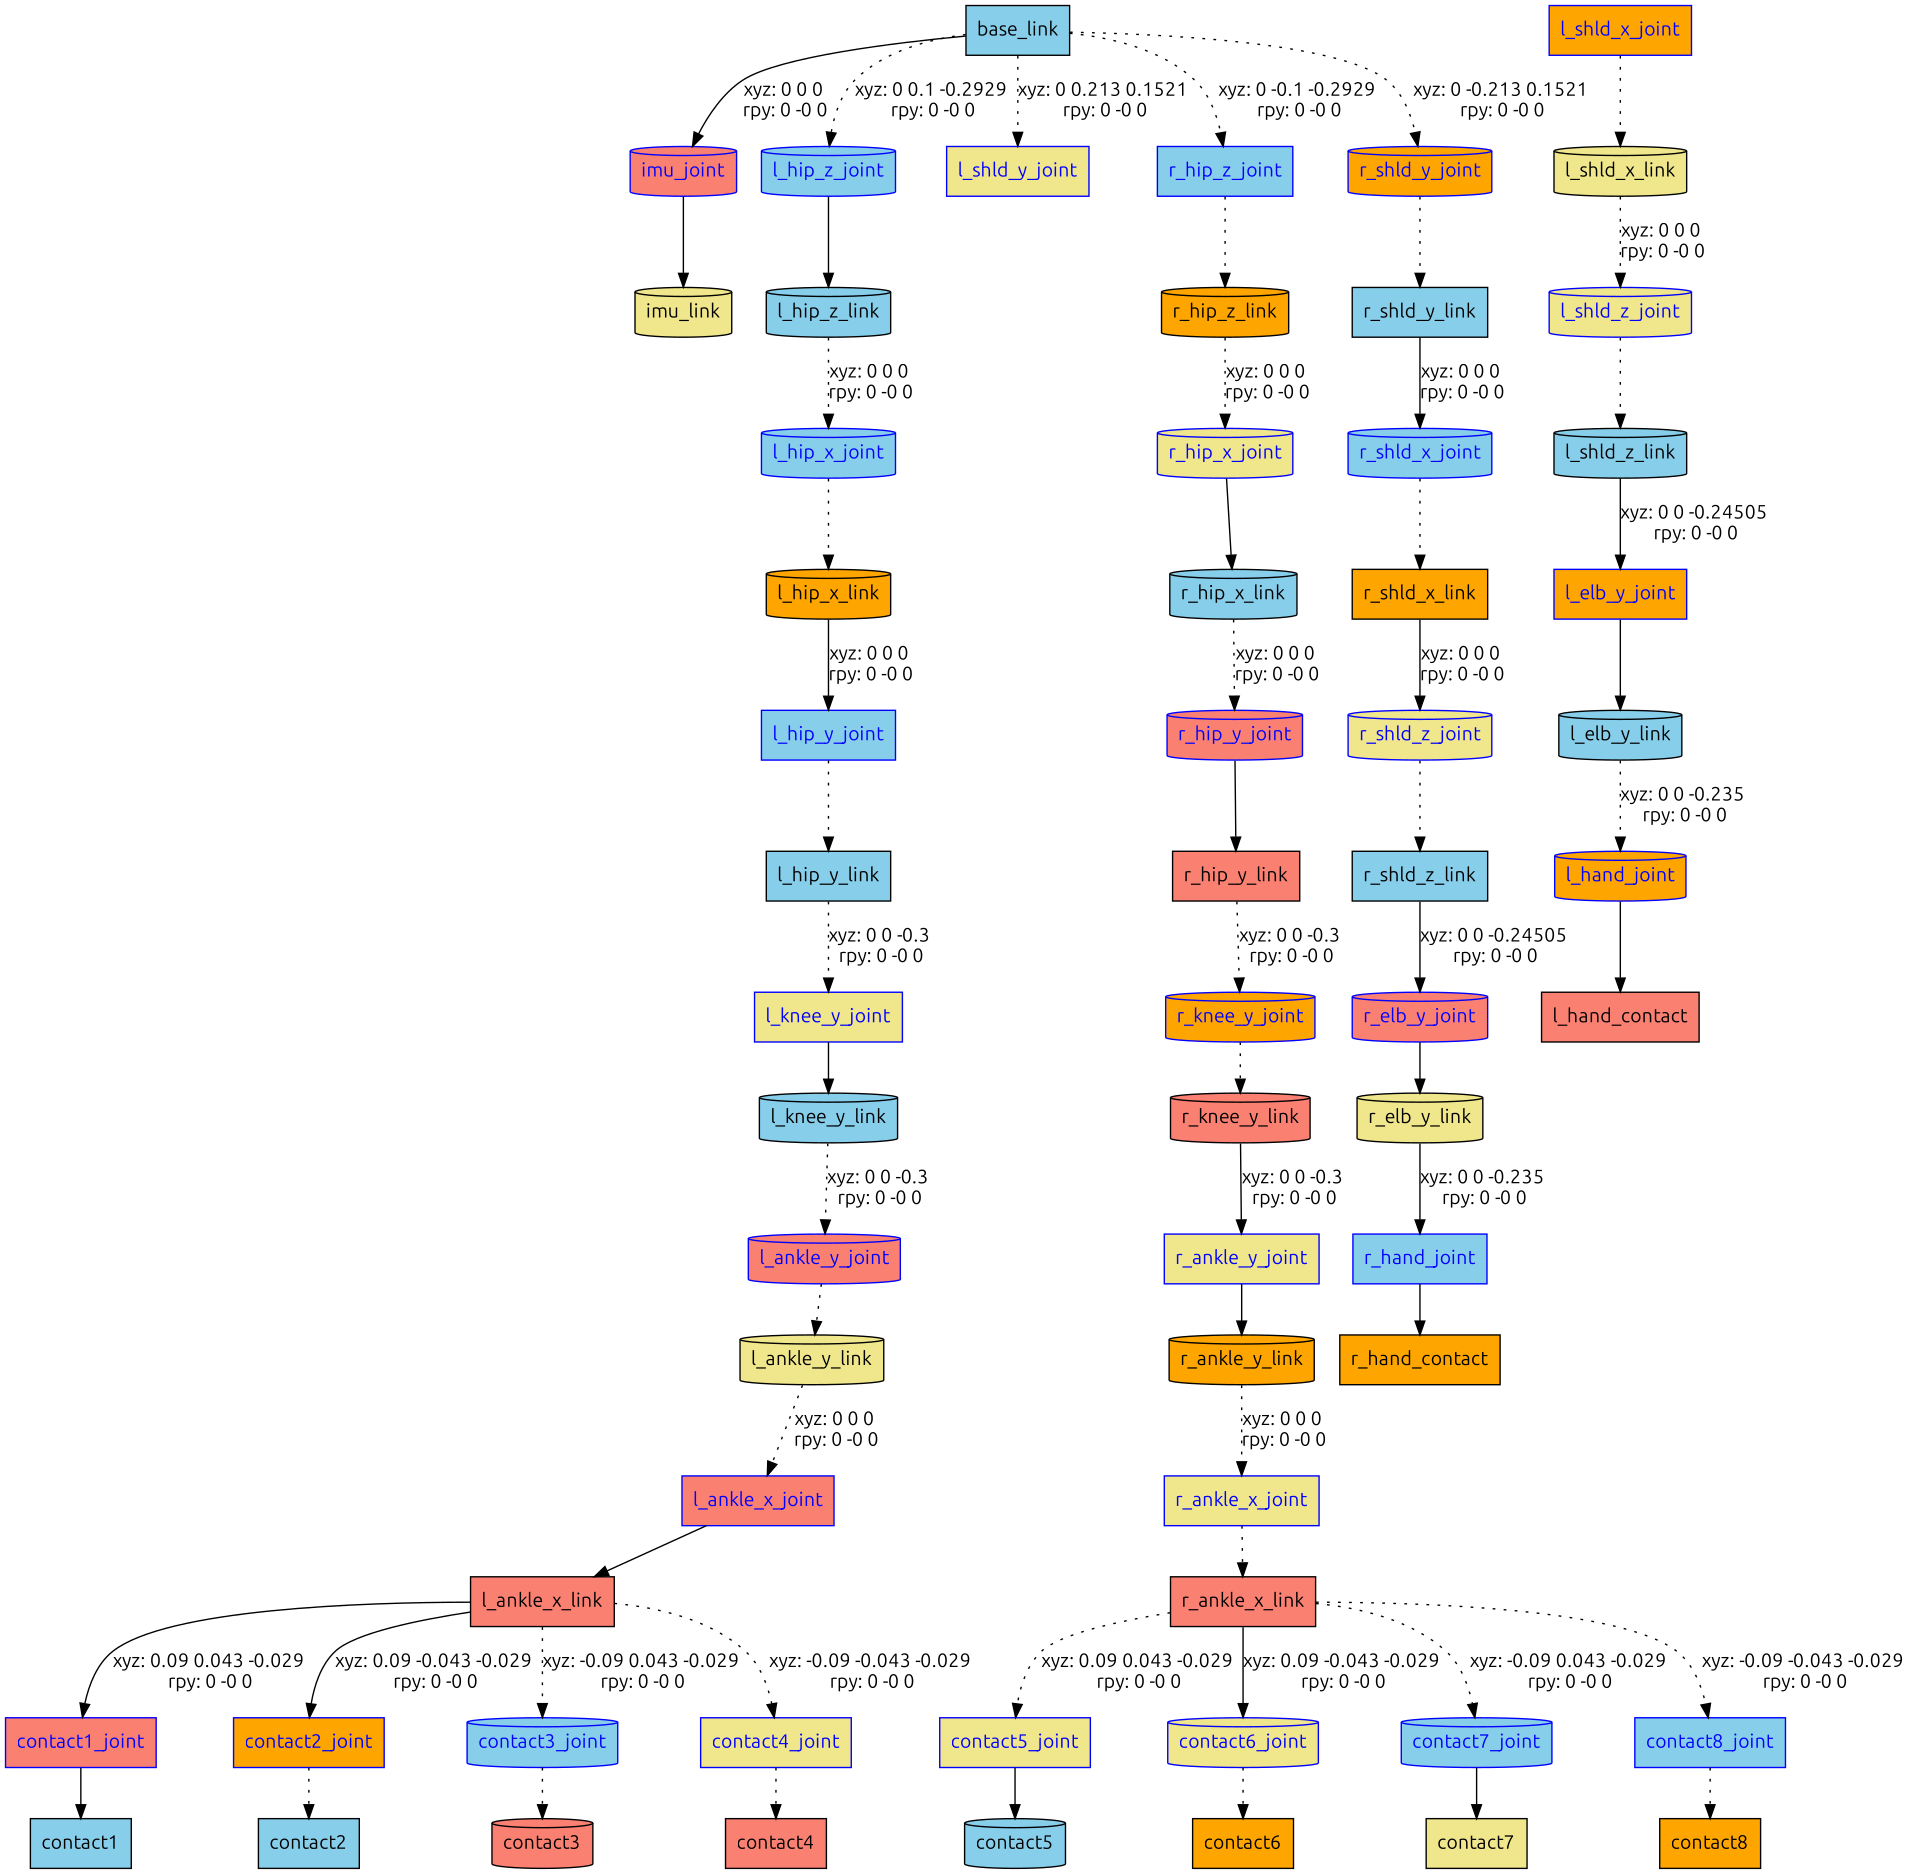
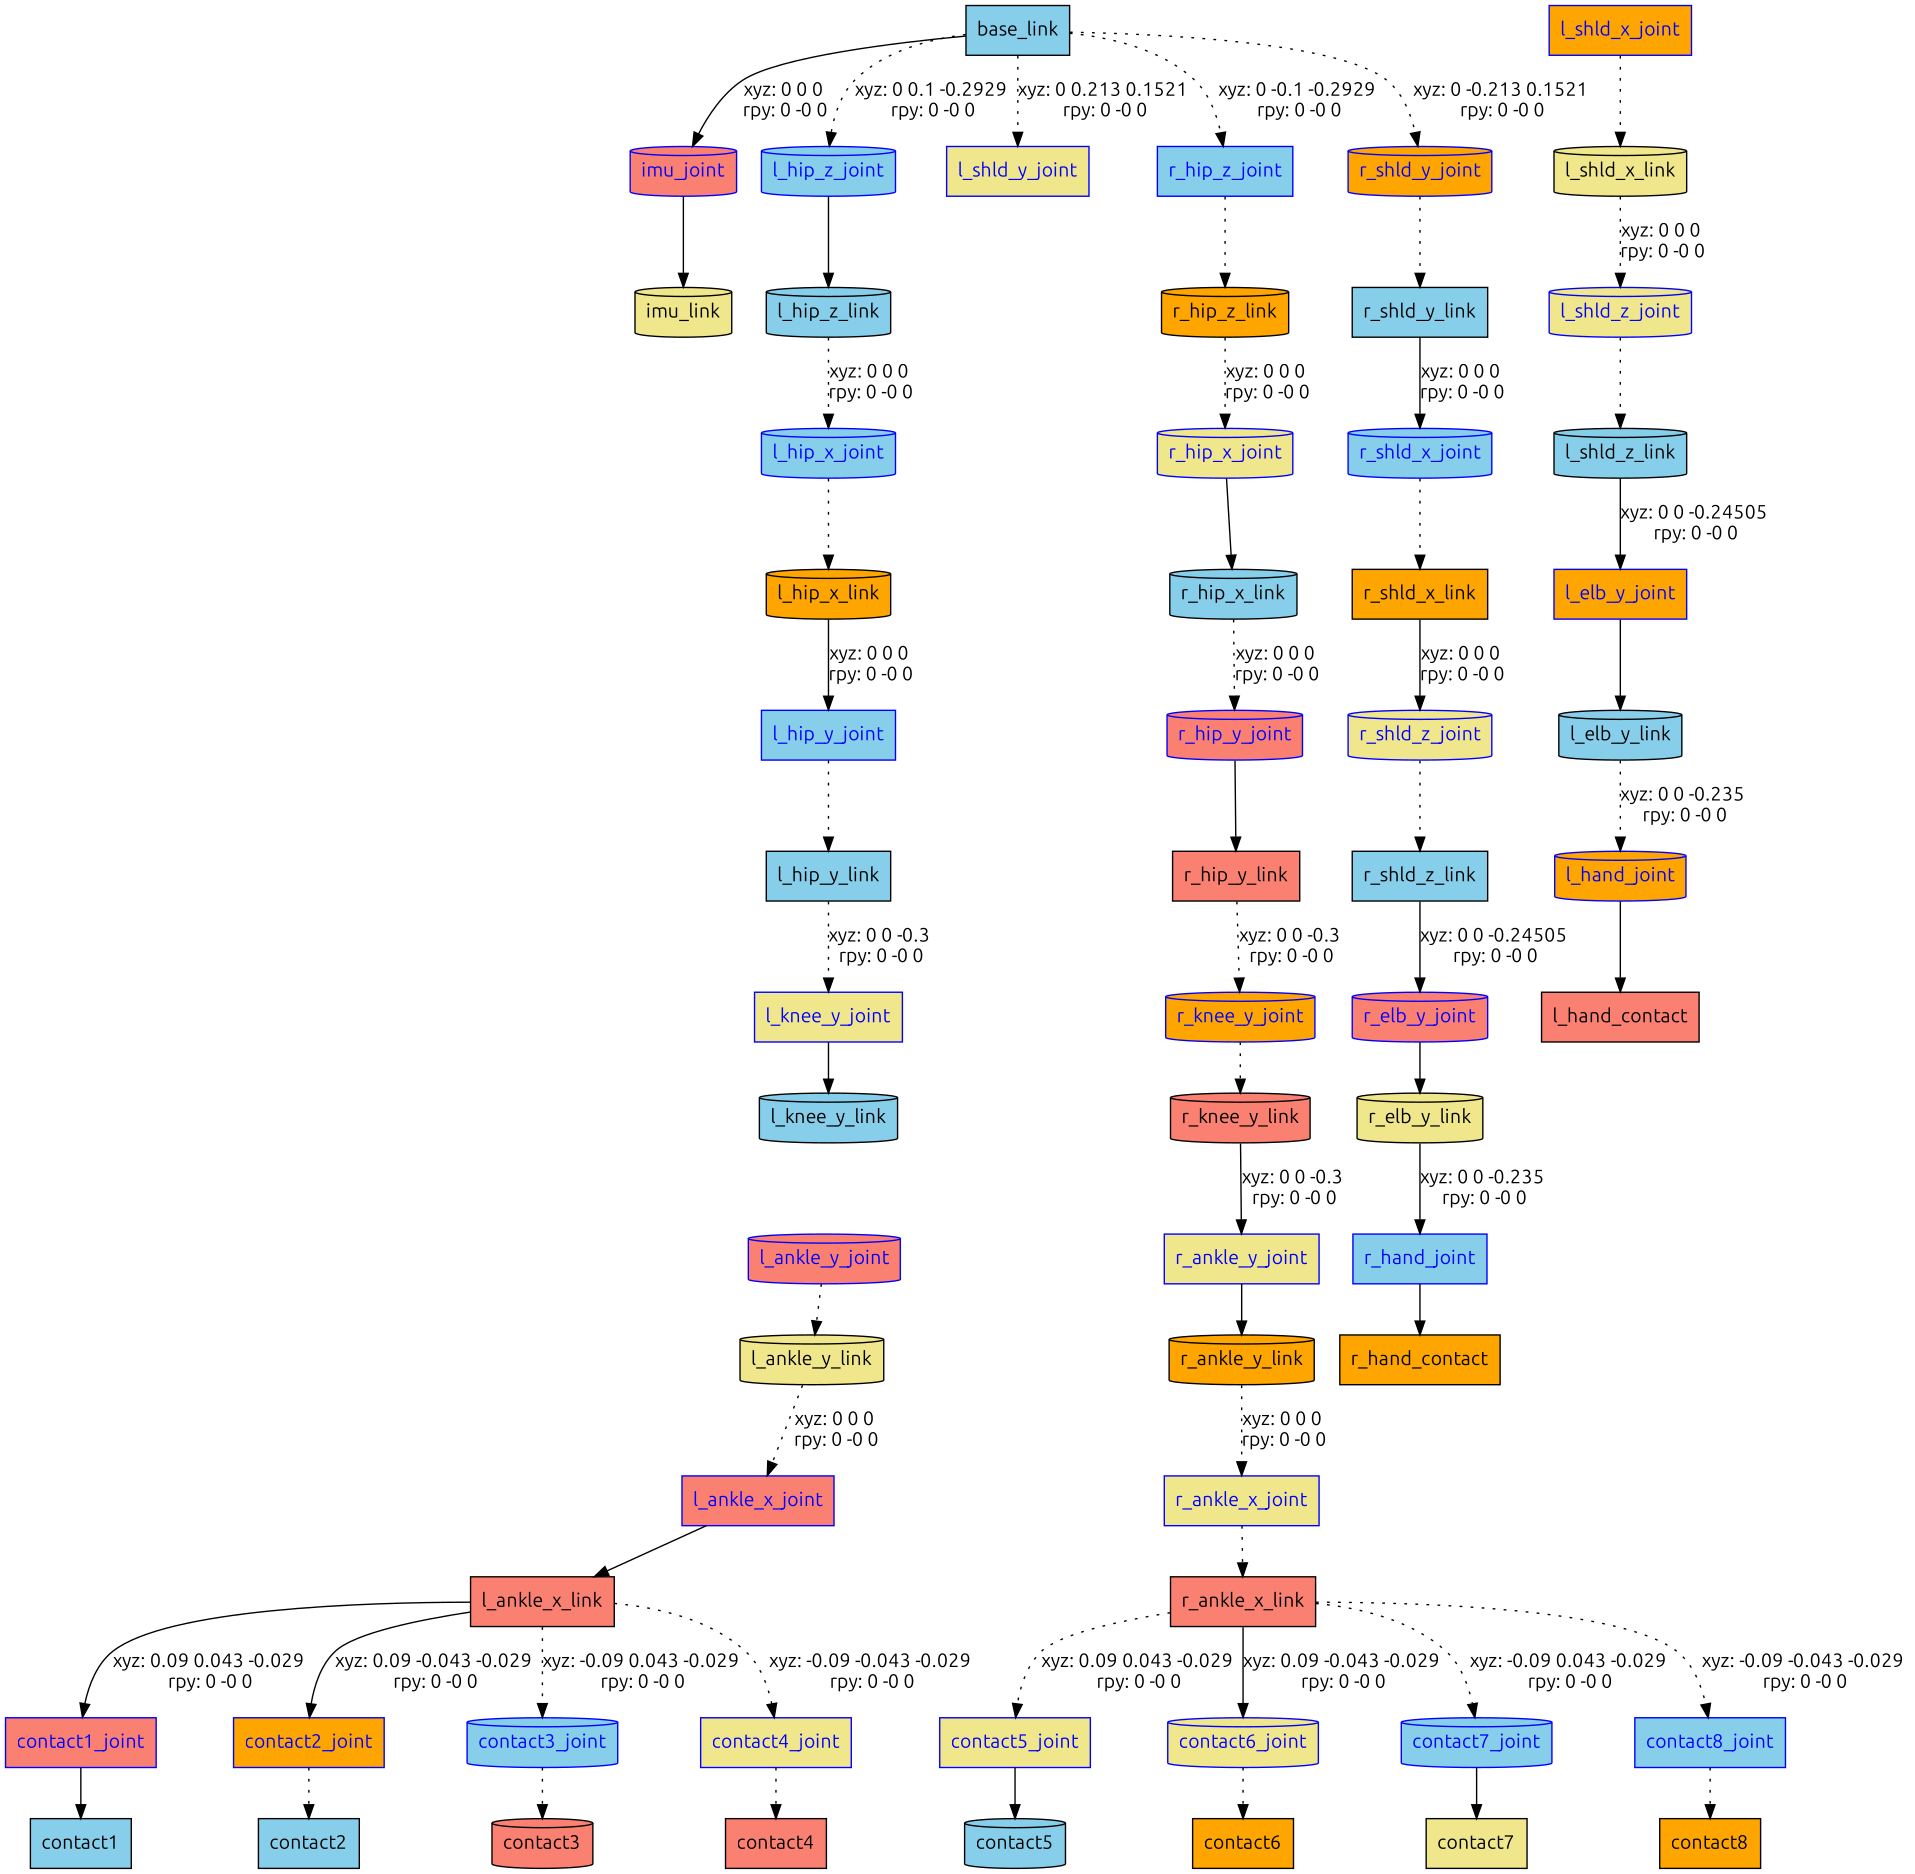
edge "l_knee_y_link" -> "l_ankle_y_joint": removed, label "xyz: 0 0 -0.3 rpy: 0 -0 0"
